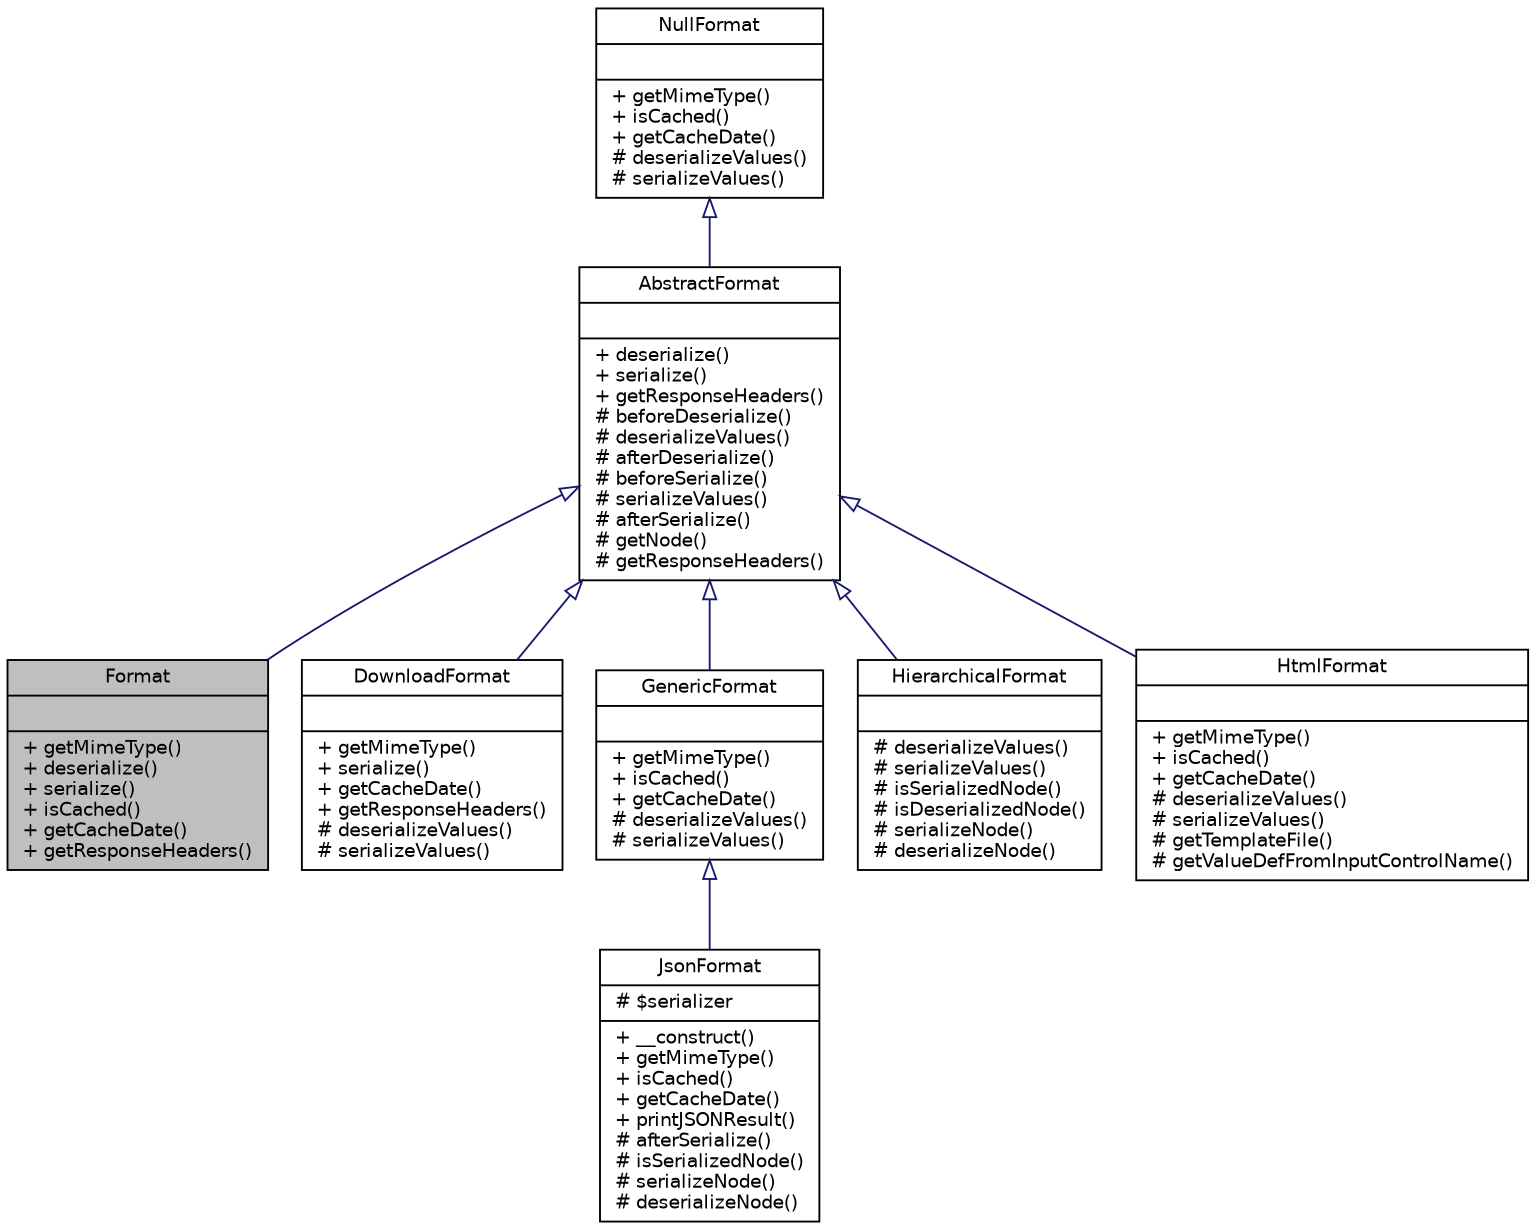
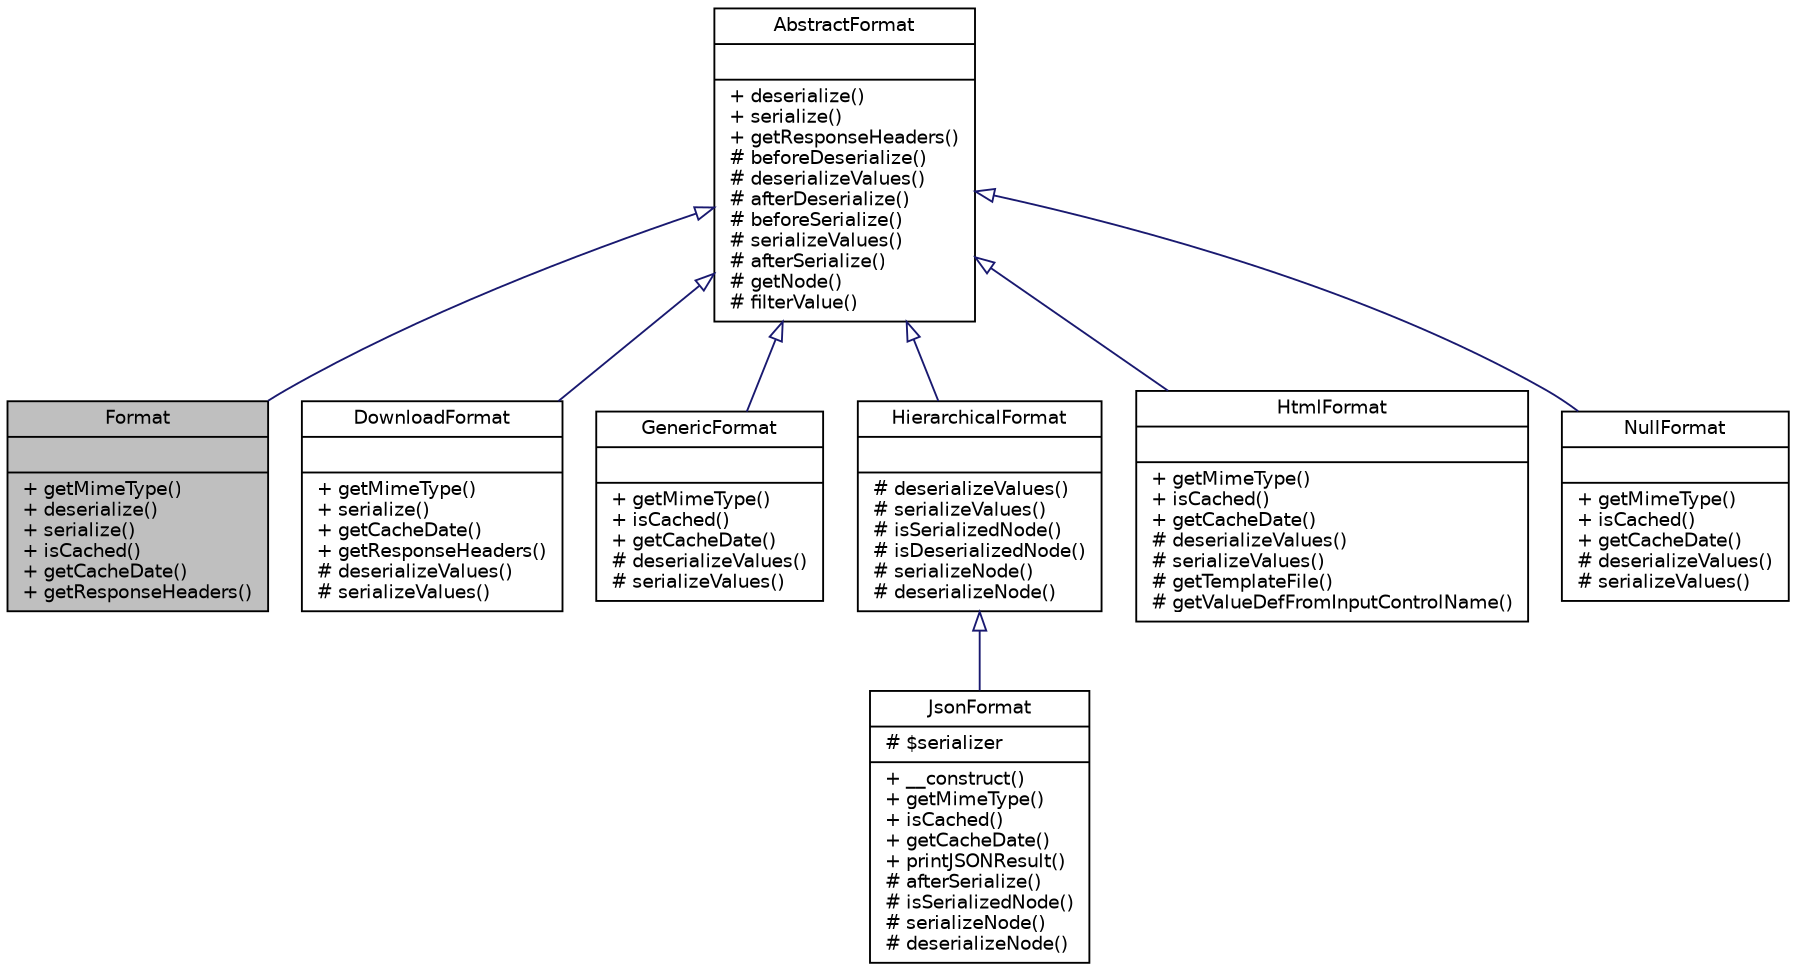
edge "AbstractFormat" -> "NullFormat": reversed
node "AbstractFormat": text "# getResponseHeaders()" -> "# filterValue()"
edge "JsonFormat" -> "GenericFormat": now "JsonFormat" -> "HierarchicalFormat"
